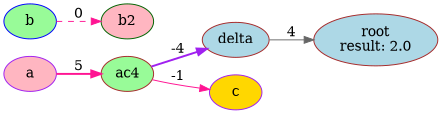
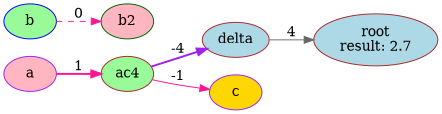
node "root result: 2.0": label "root result: 2.0" -> "root result: 2.7"
edge "a" -> "ac4": label "5" -> "1"
